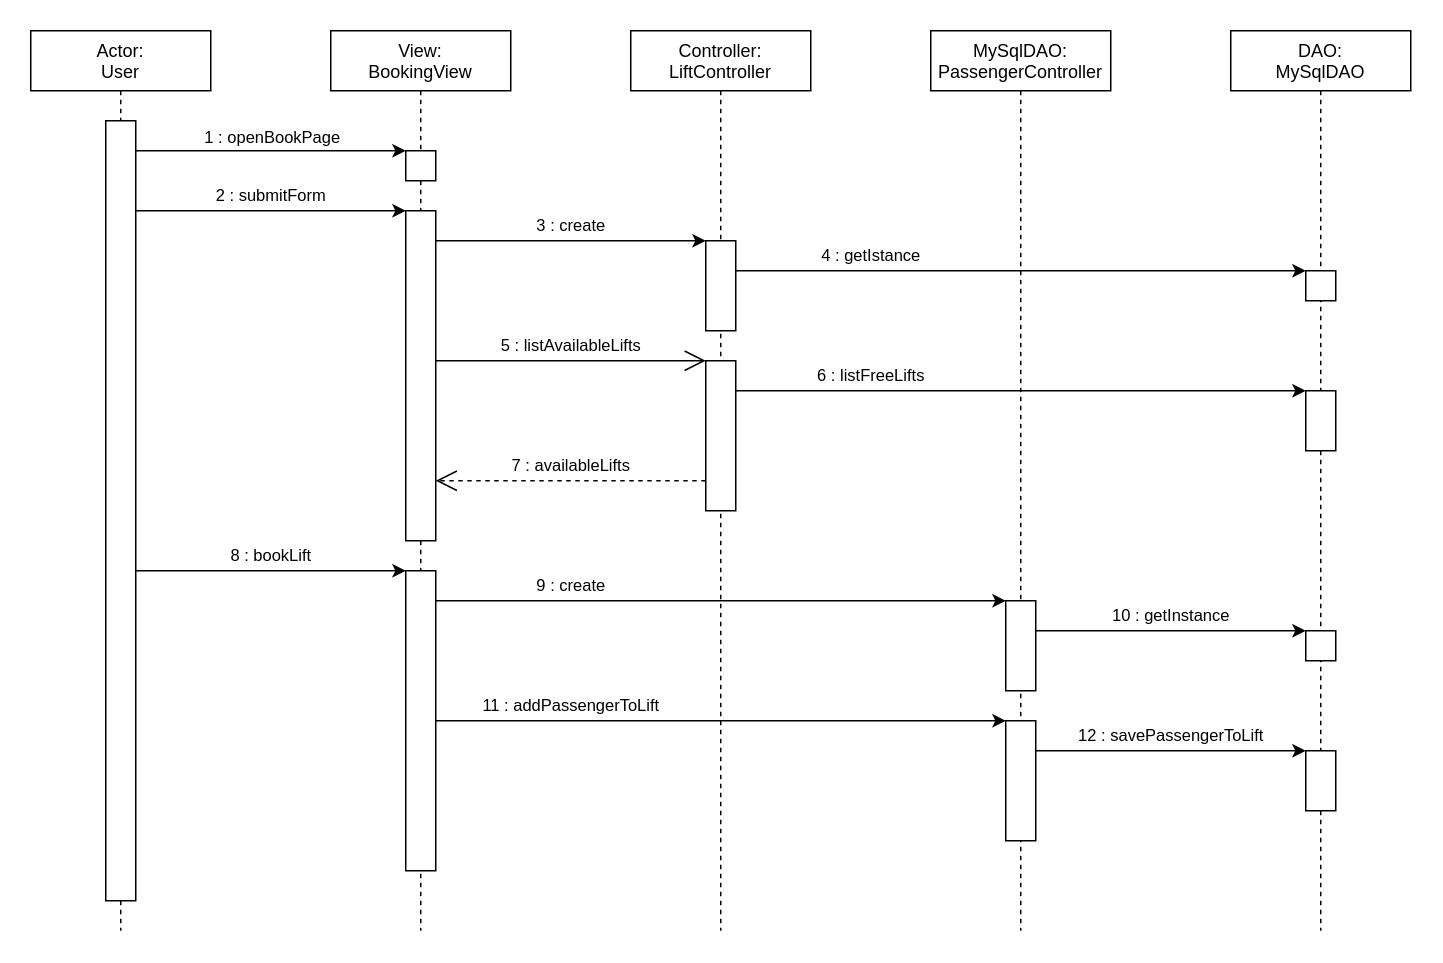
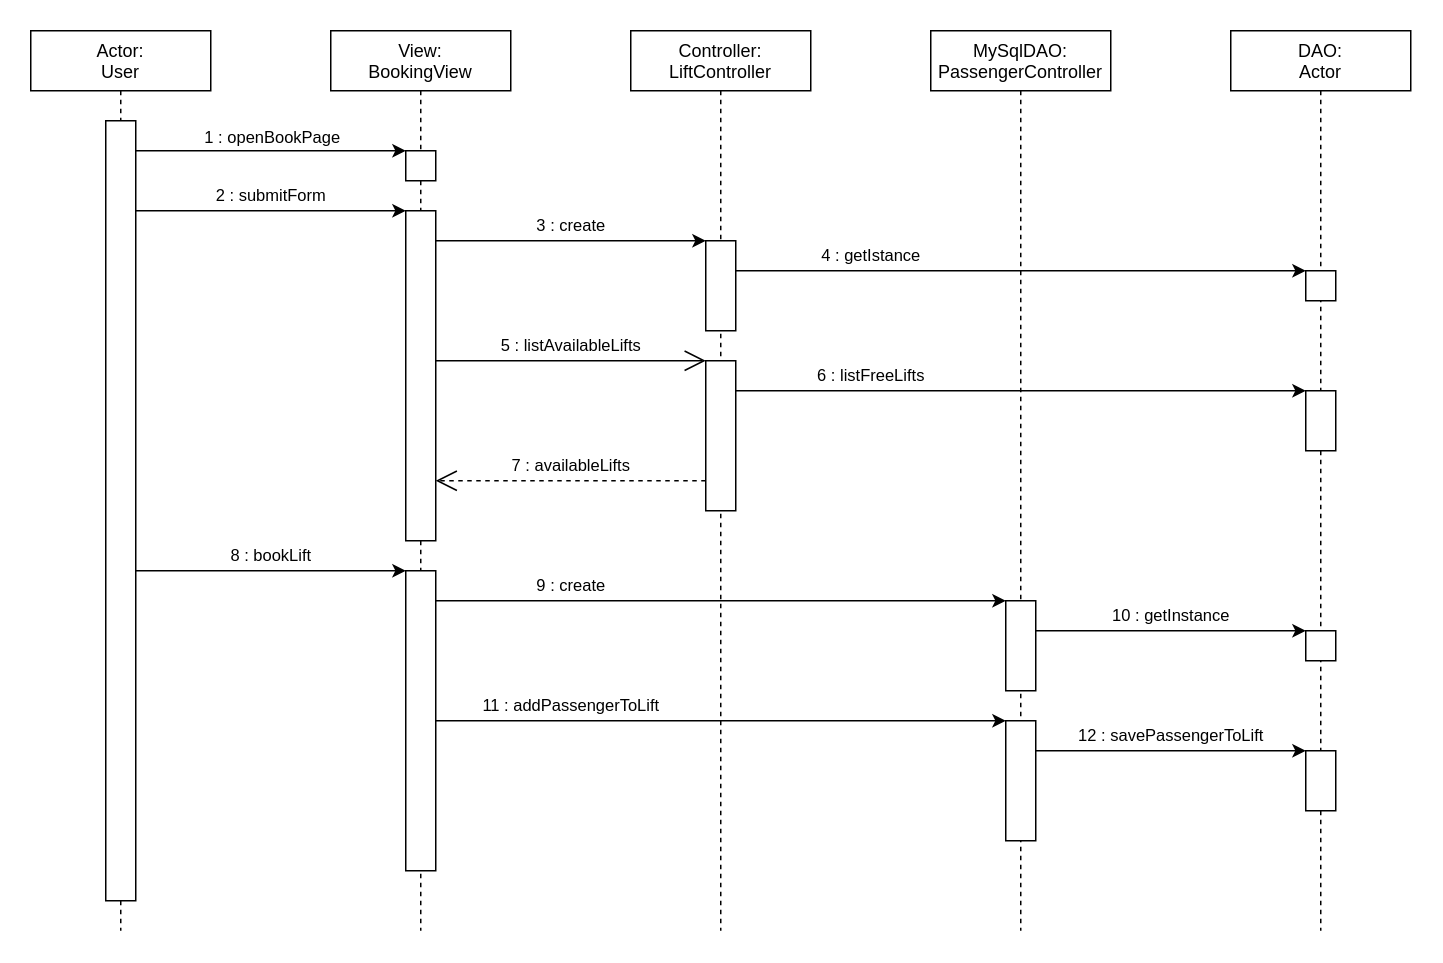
node "DAO: MySqlDAO": label "DAO: MySqlDAO" -> "DAO: Actor"
